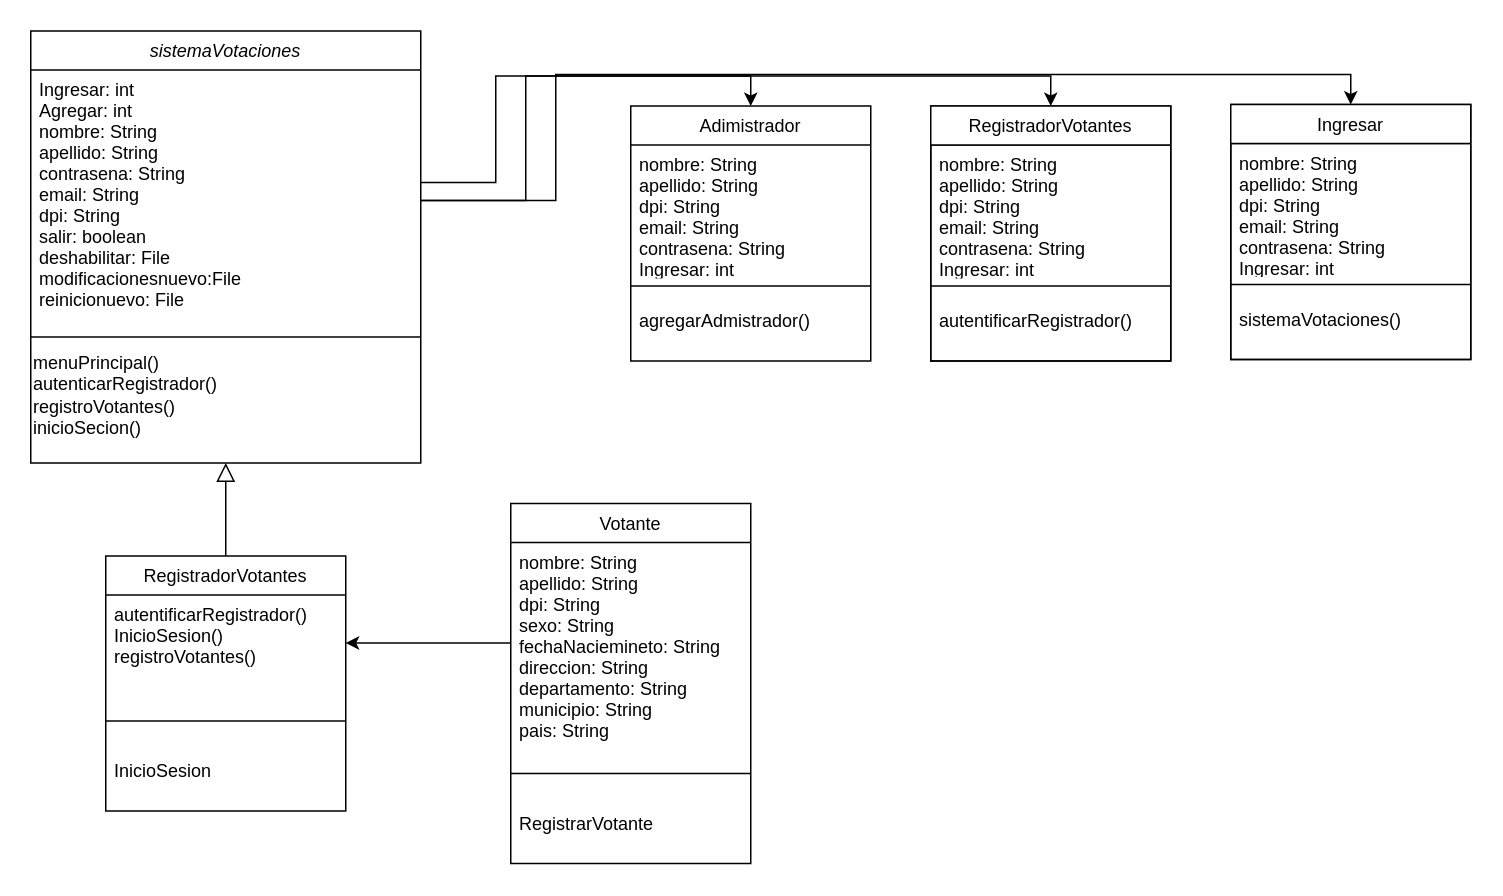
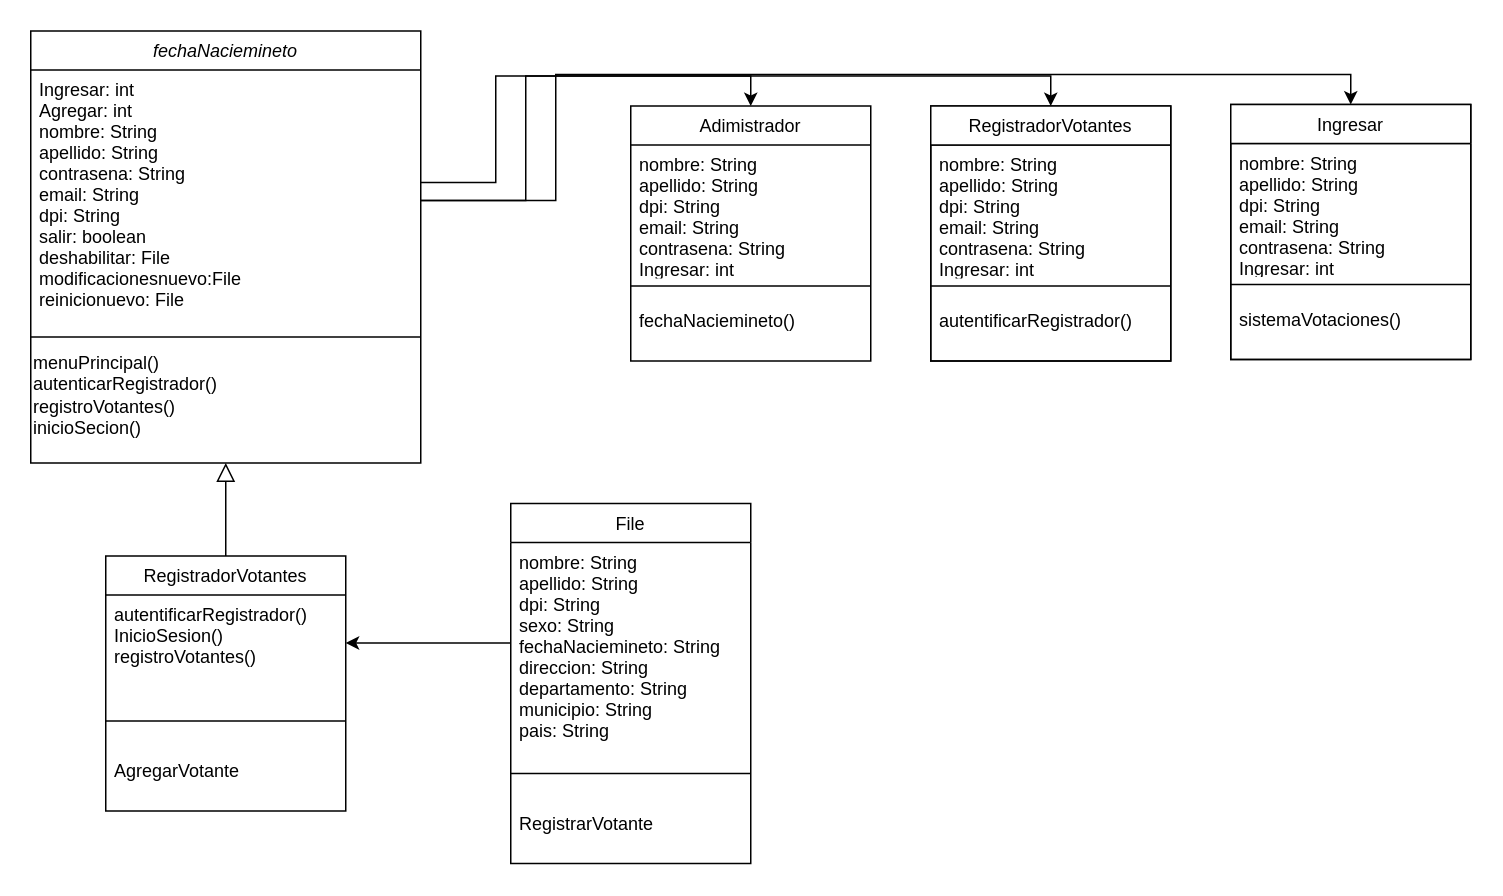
node "sistemaVotaciones": label "sistemaVotaciones" -> "fechaNaciemineto"
node "agregarAdmistrador()": label "agregarAdmistrador()" -> "fechaNaciemineto()"
node "Votante": label "Votante" -> "File"
node "InicioSesion": label "InicioSesion" -> "AgregarVotante"
